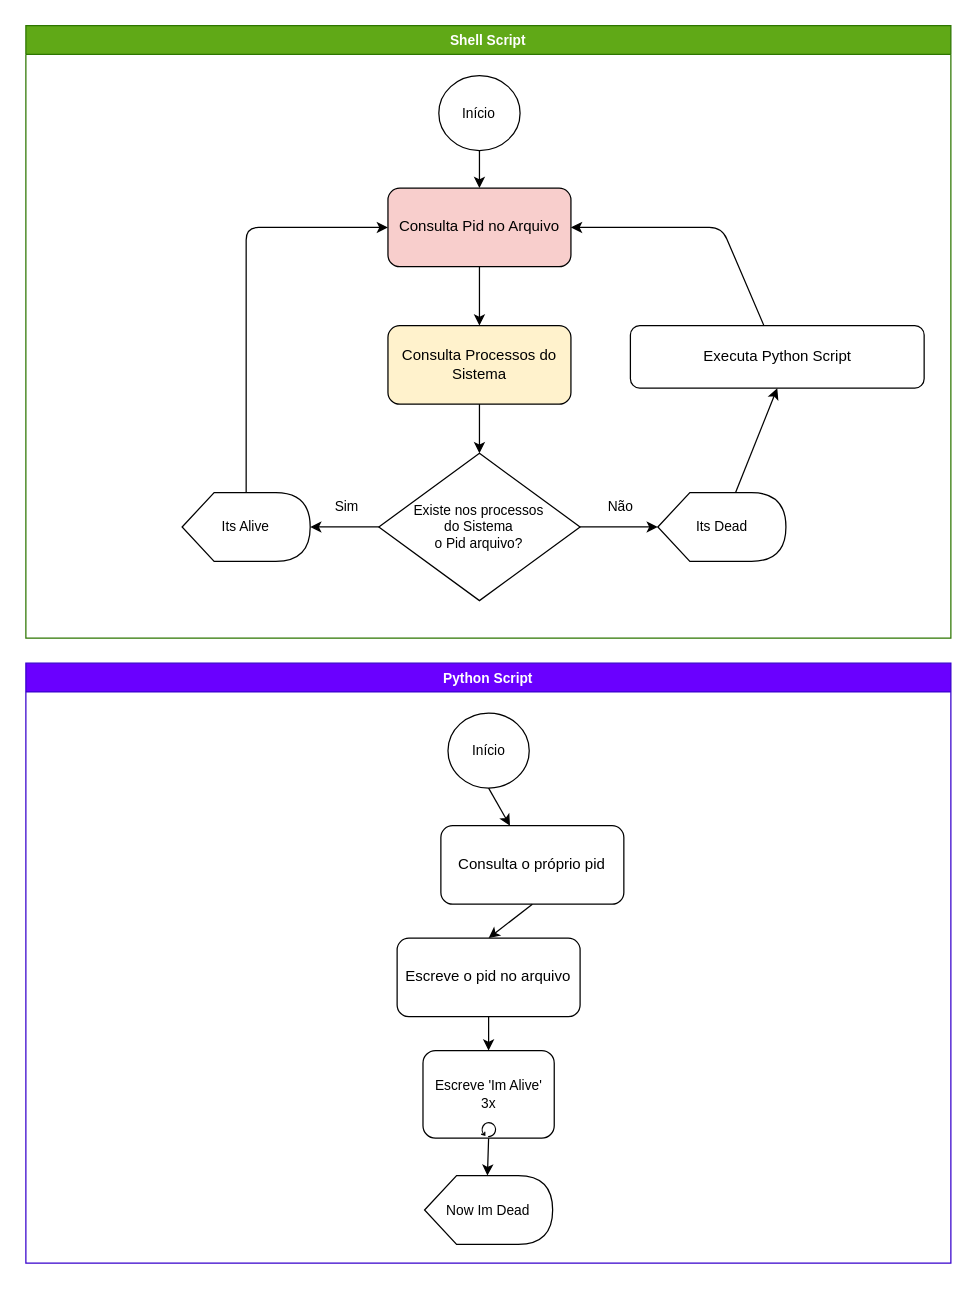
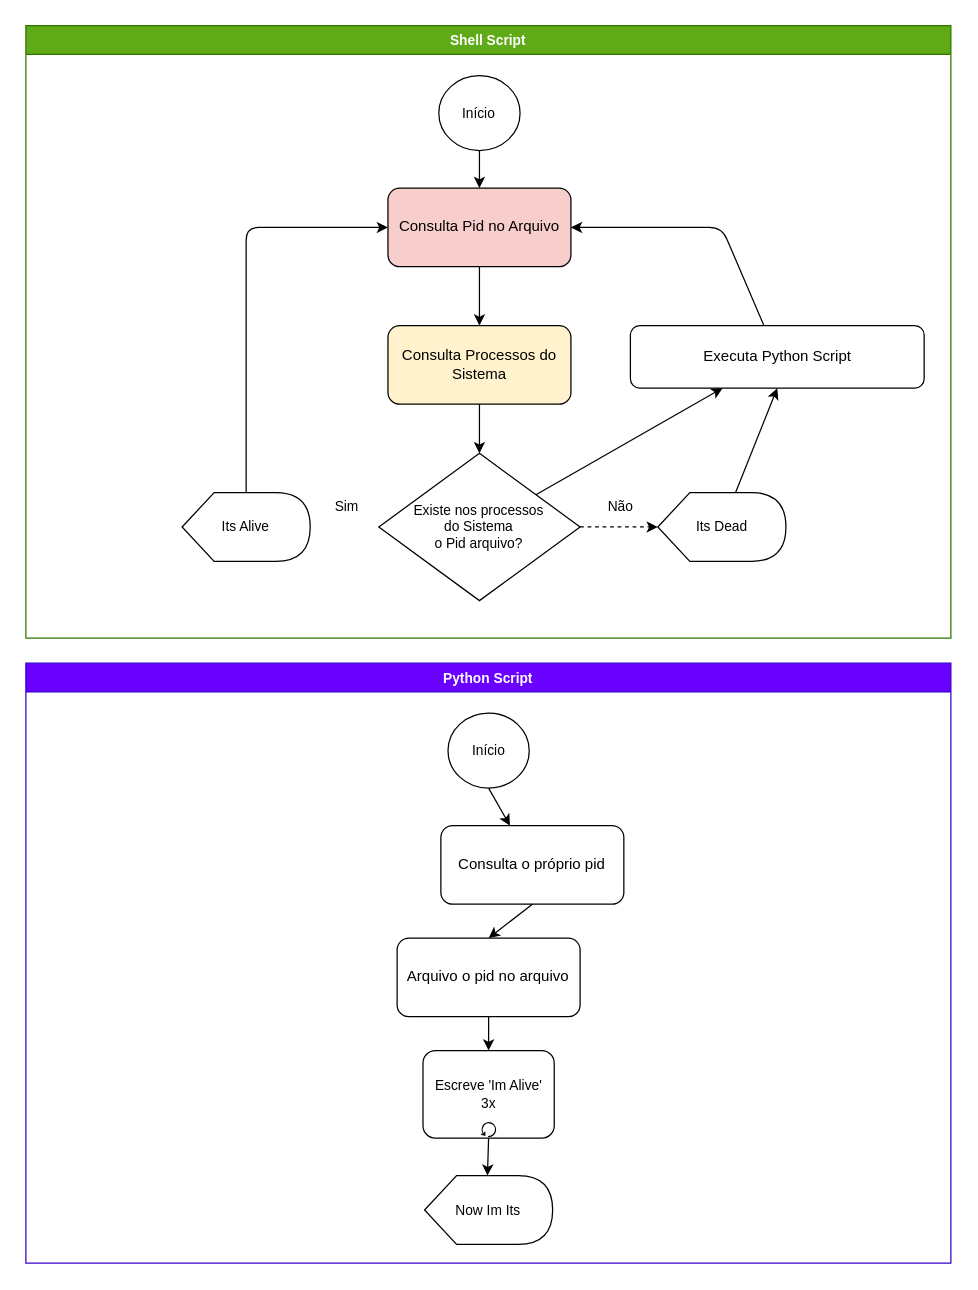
edge "Existe nos processos do Sistema o Pid arquivo?" -> "Its Alive": now "Existe nos processos do Sistema o Pid arquivo?" -> "Executa Python Script"
edge "Existe nos processos do Sistema o Pid arquivo?" -> "Its Dead": style solid -> dashed
node "Escreve o pid no arquivo": label "Escreve o pid no arquivo" -> "Arquivo o pid no arquivo"
node "Now Im Dead": label "Now Im Dead" -> "Now Im Its"
